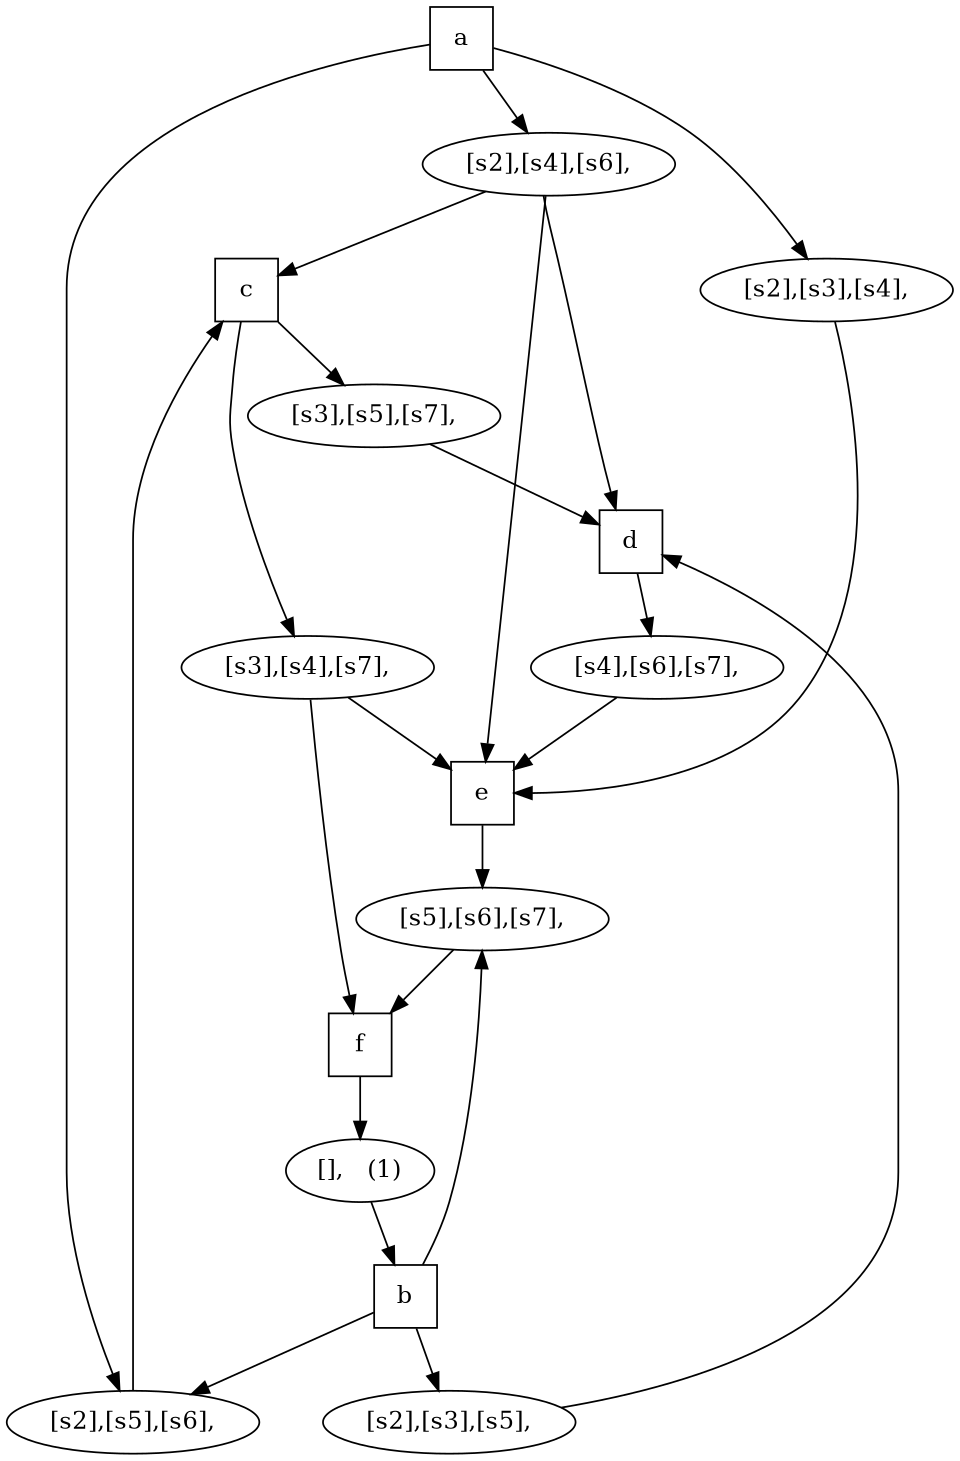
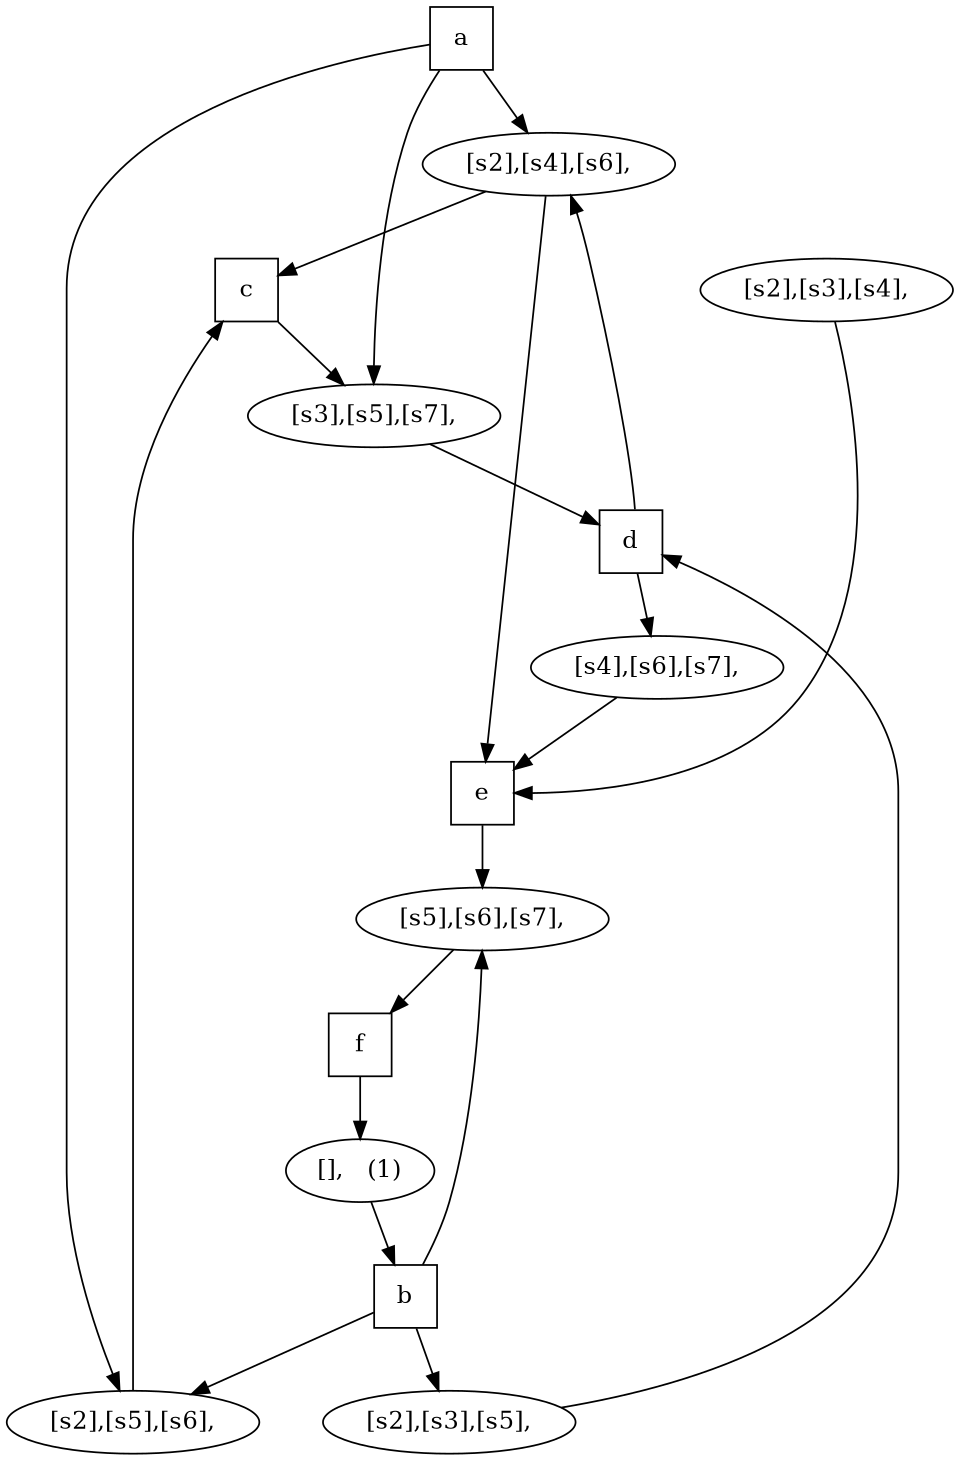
edge "a" -> "[s2],[s3],[s4],": now "a" -> "[s3],[s5],[s7],"
edge "[s2],[s4],[s6]," -> "d": reversed
node "[s3],[s4],[s7],": removed
